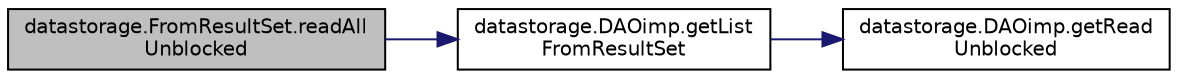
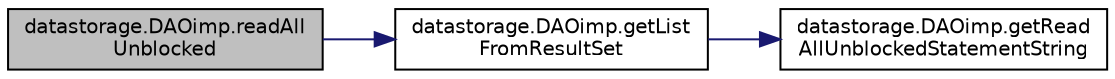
node "datastorage.FromResultSet.readAll Unblocked": label "datastorage.FromResultSet.readAll Unblocked" -> "datastorage.DAOimp.readAll Unblocked"
node "datastorage.DAOimp.getRead Unblocked": label "datastorage.DAOimp.getRead Unblocked" -> "datastorage.DAOimp.getRead AllUnblockedStatementString"
